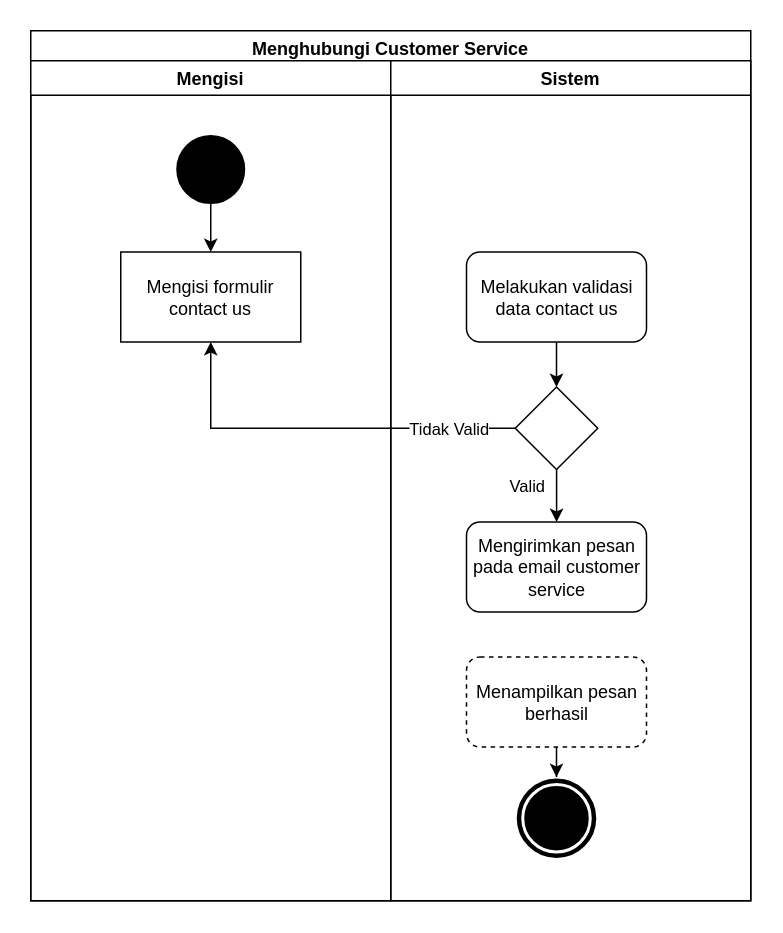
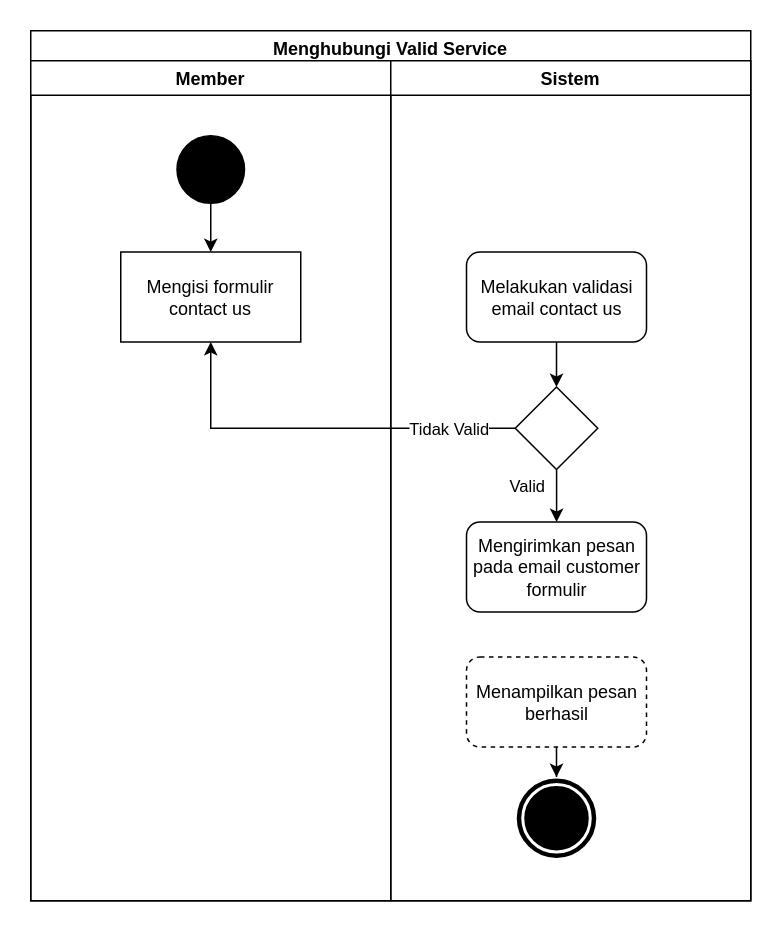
node "Menghubungi Customer Service": label "Menghubungi Customer Service" -> "Menghubungi Valid Service"
node "Mengisi": label "Mengisi" -> "Member"
node "Melakukan validasi data contact us": label "Melakukan validasi data contact us" -> "Melakukan validasi email contact us"
node "Mengirimkan pesan pada email customer service": label "Mengirimkan pesan pada email customer service" -> "Mengirimkan pesan pada email customer formulir"
